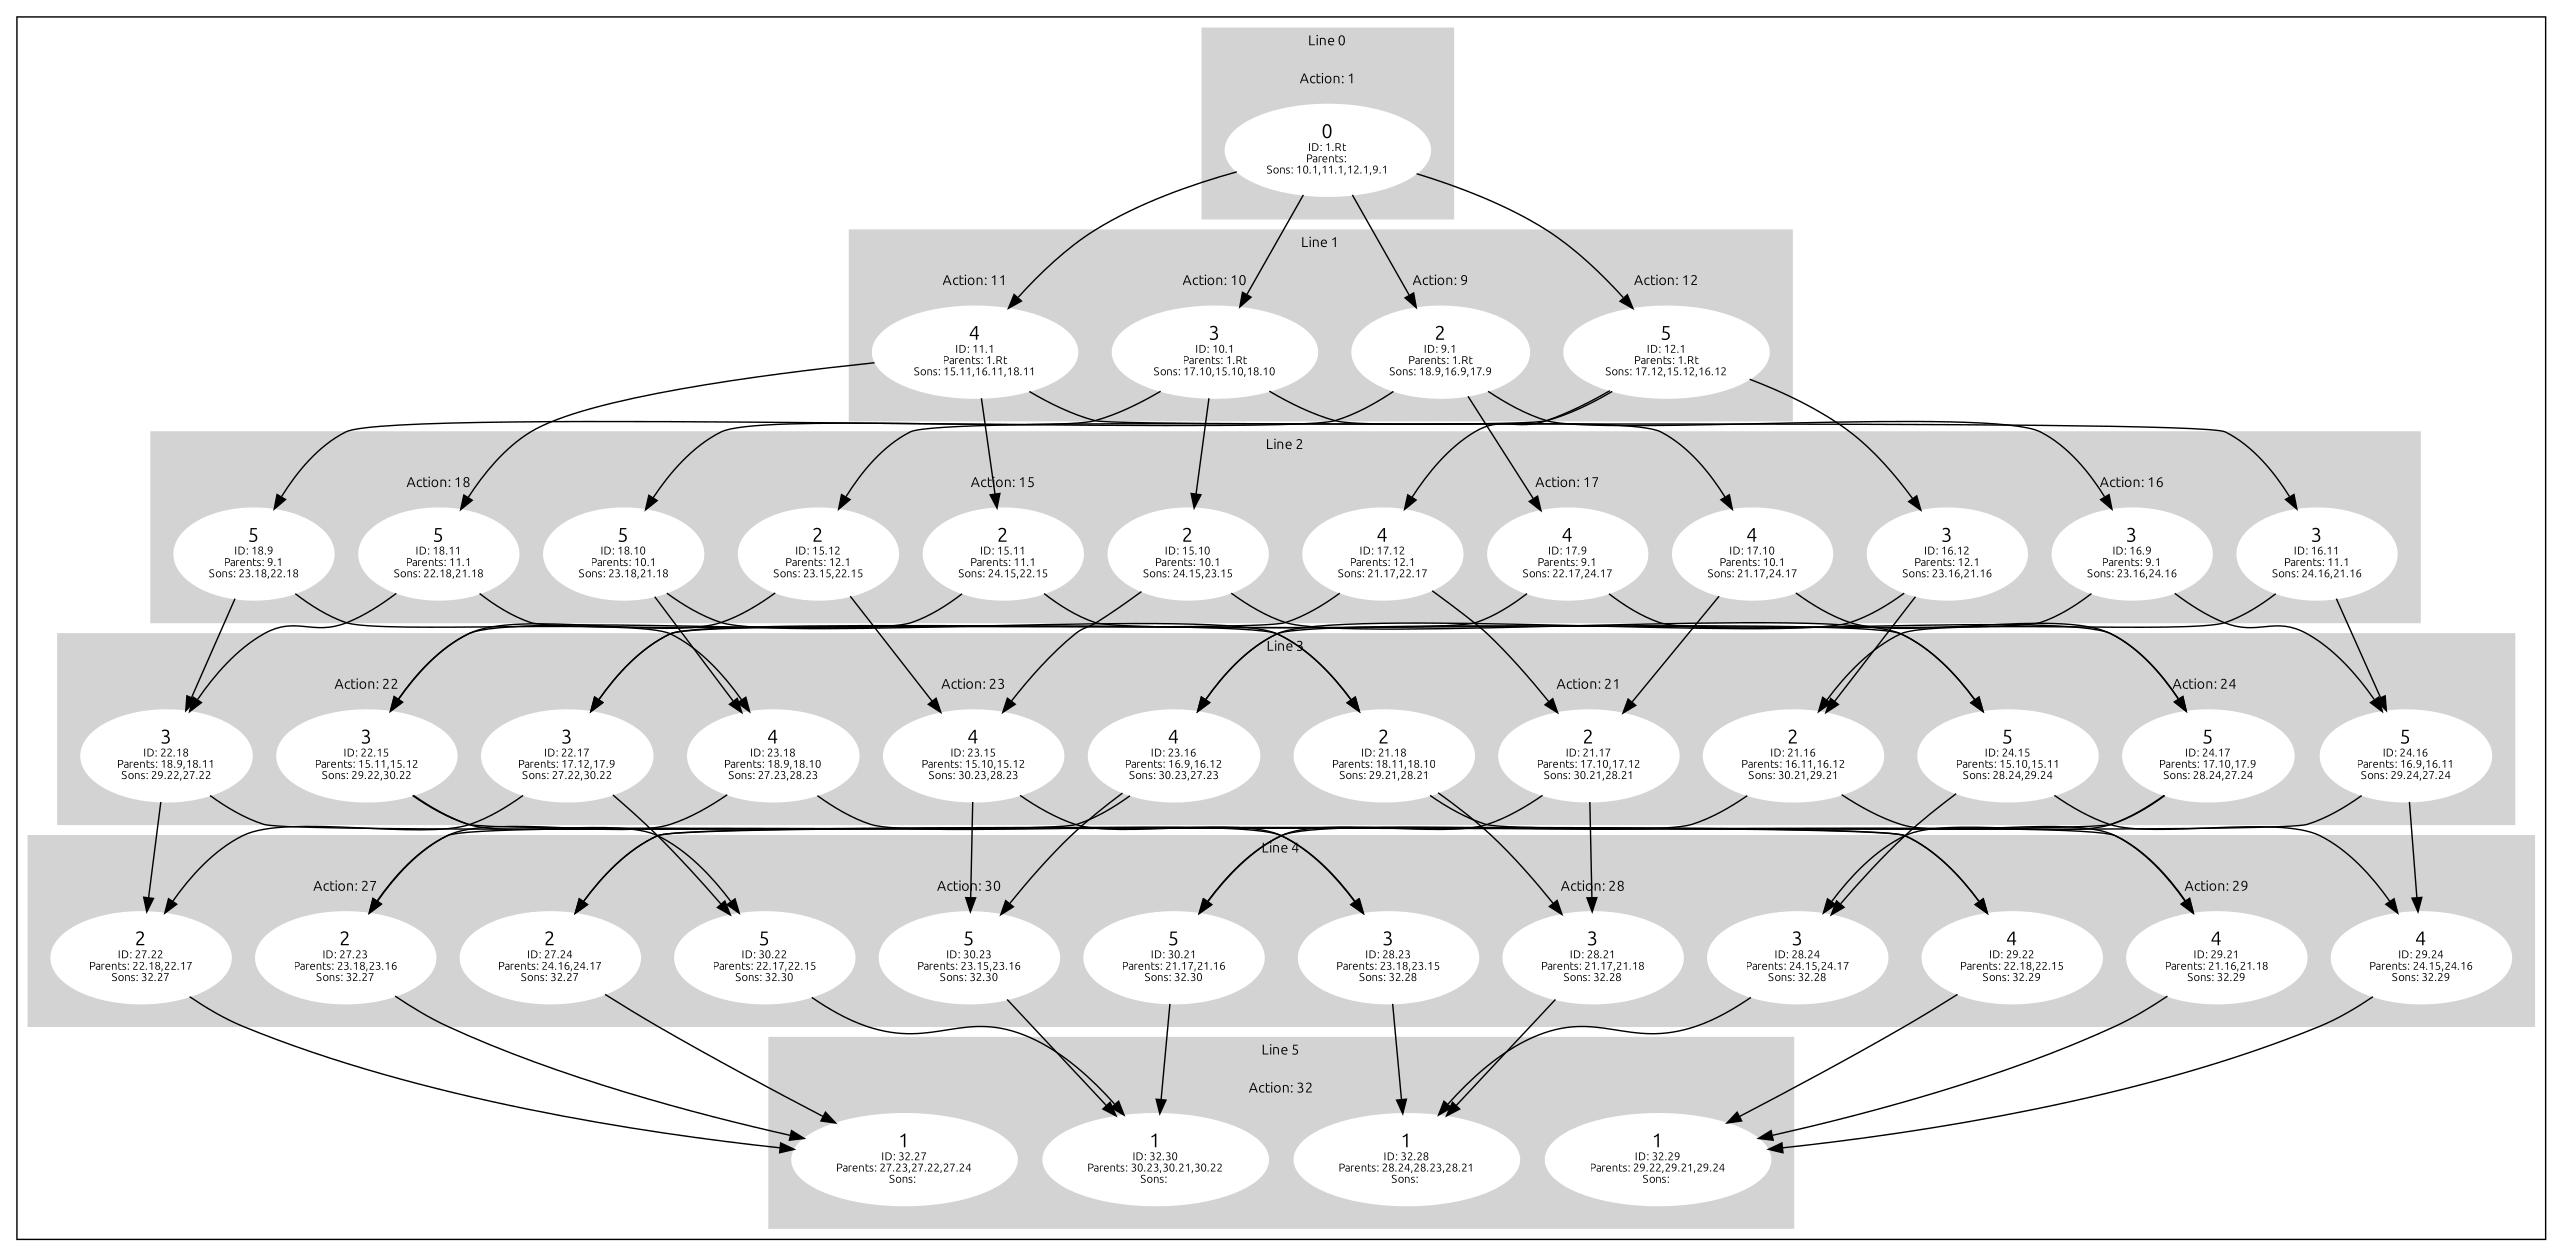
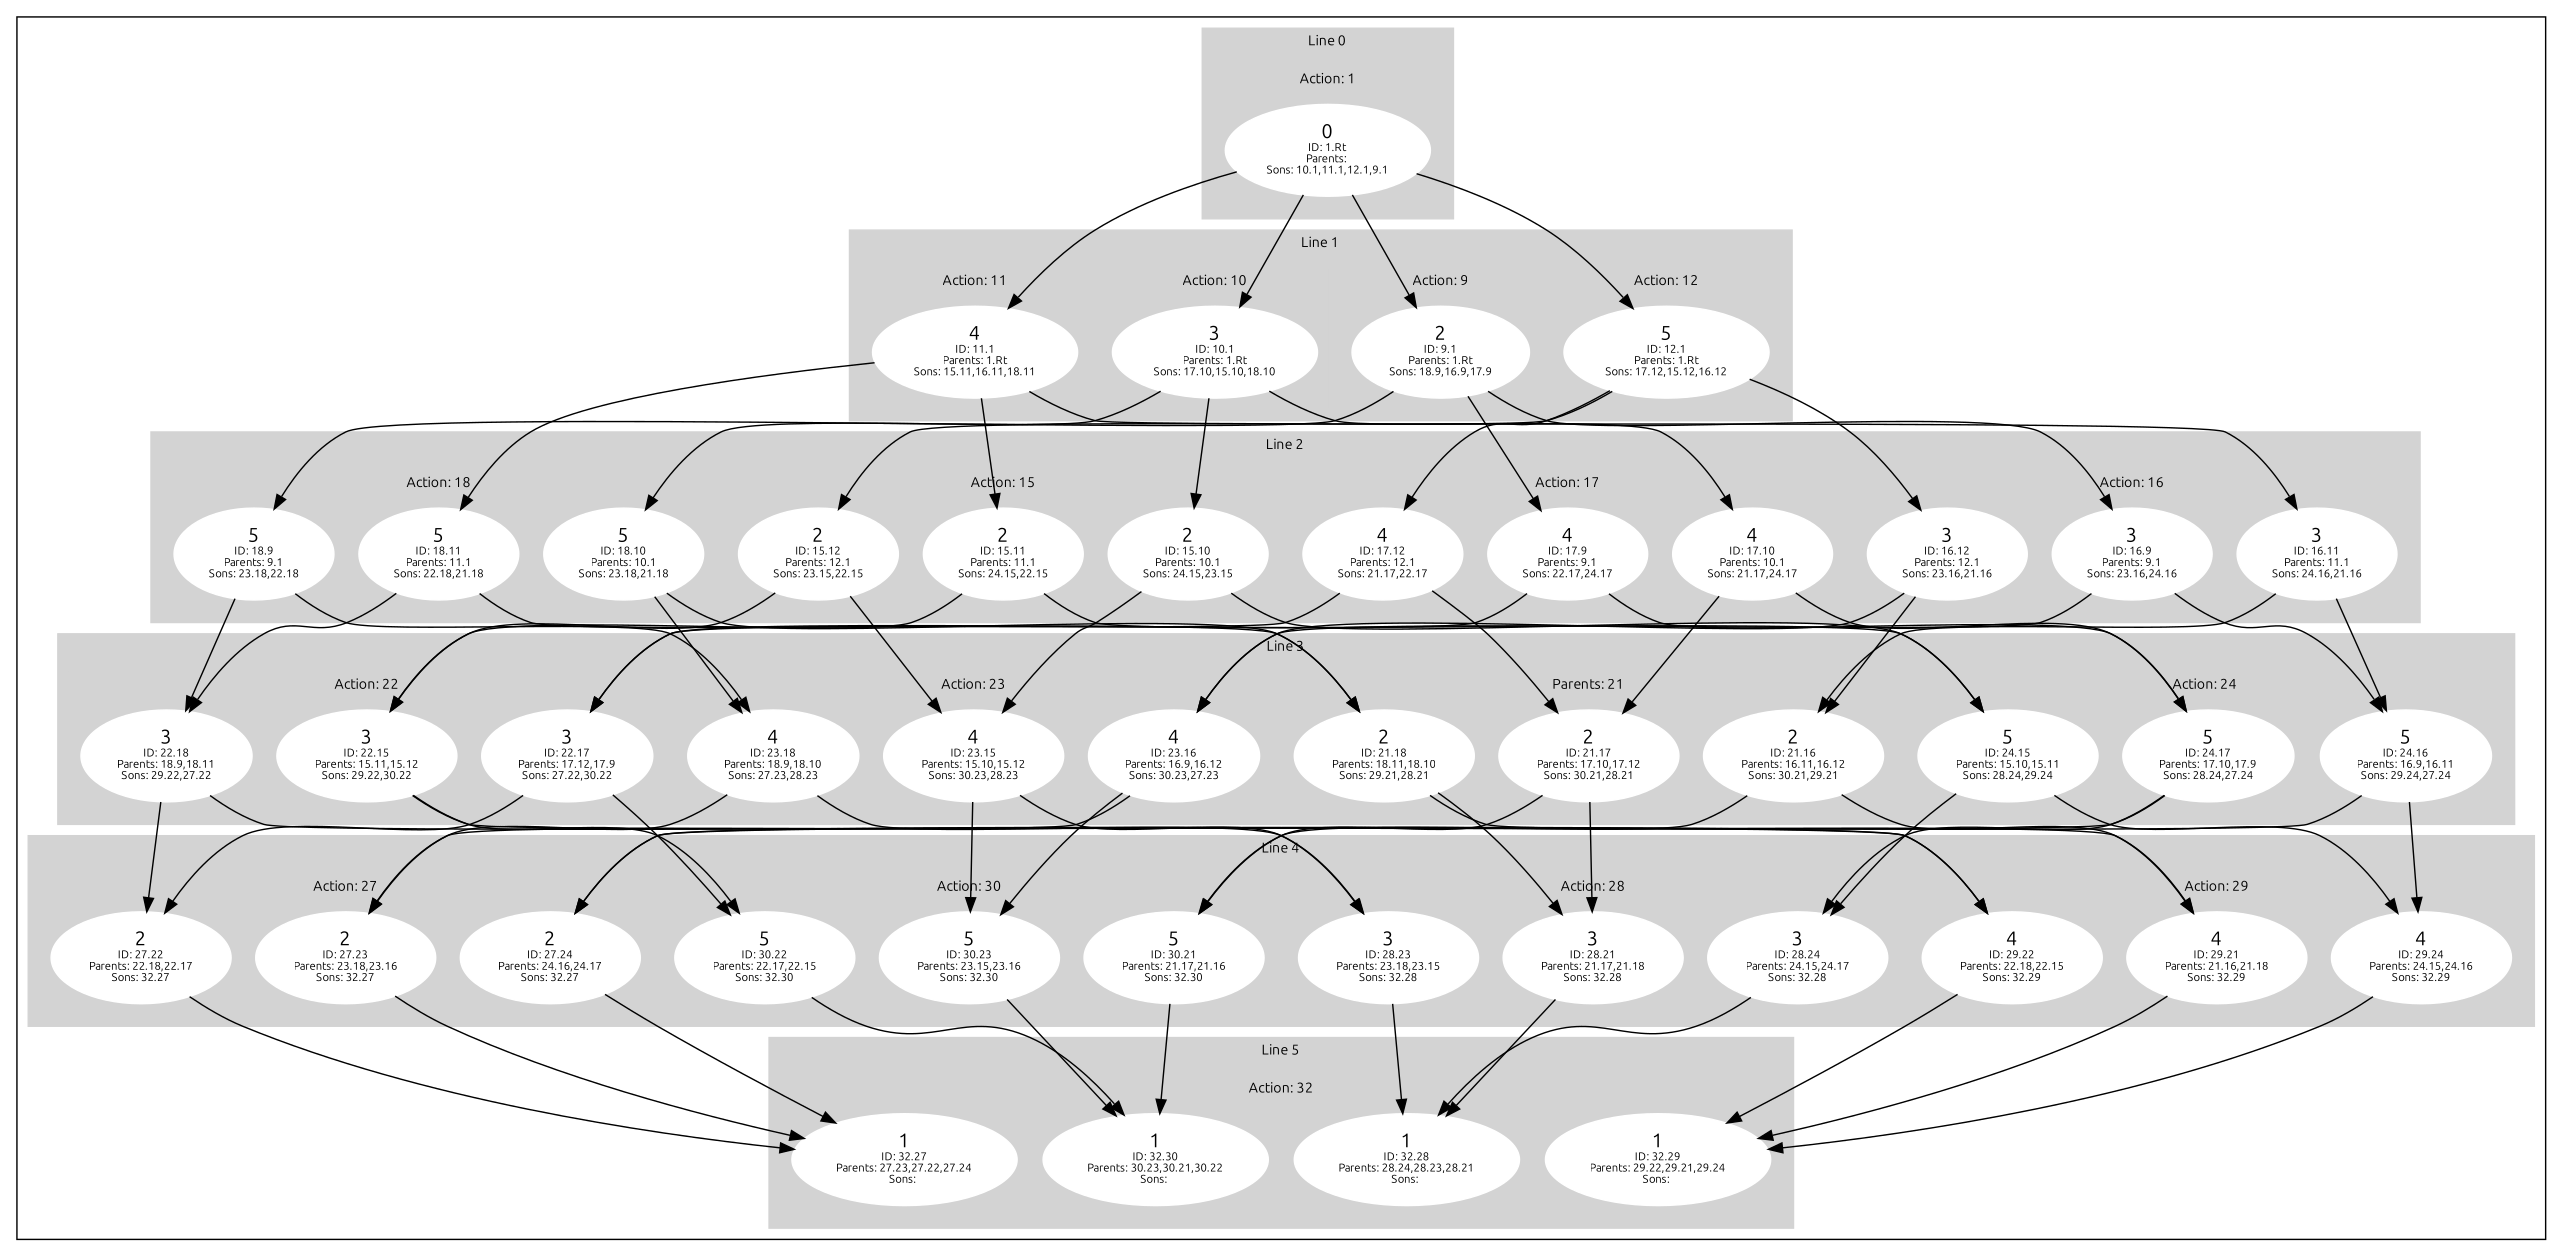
cluster "Action: 21": label "Action: 21" -> "Parents: 21"
